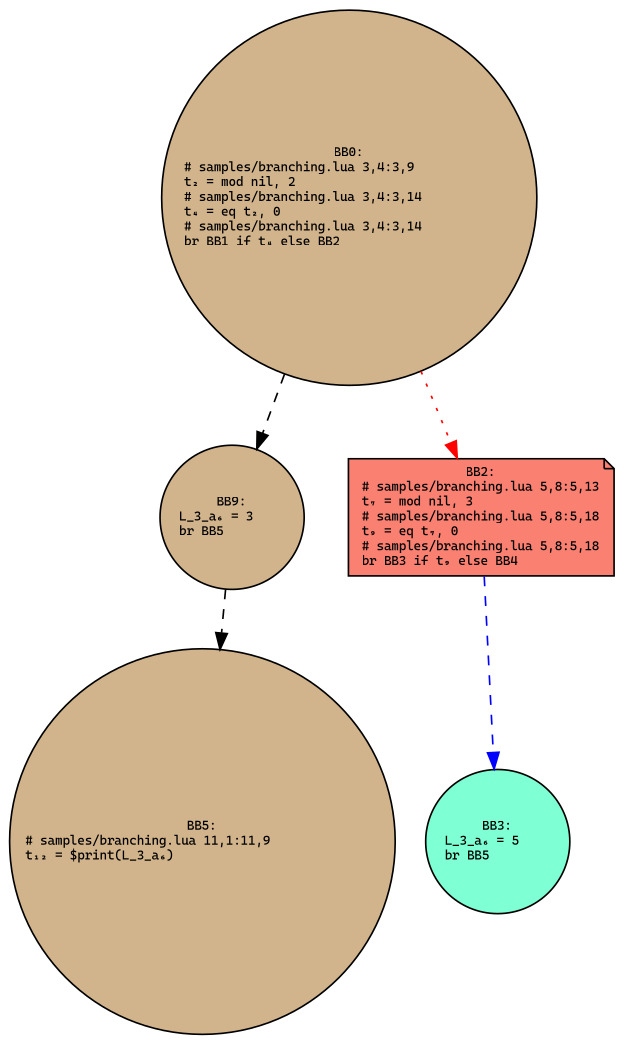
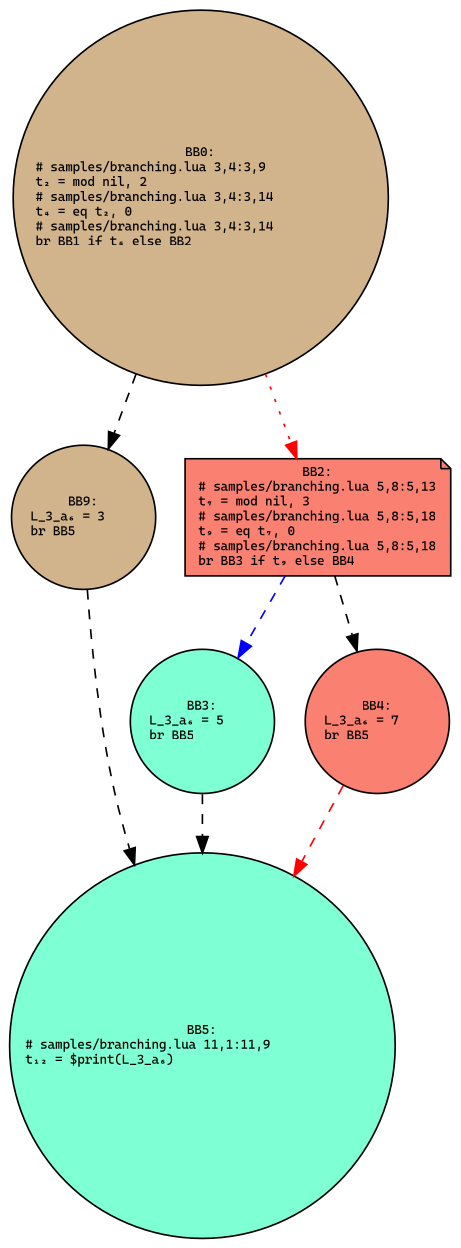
node "BB4: L_3_a₆ = 7 br BB5": added
edge "BB3: L_3_a₆ = 5 br BB5" -> "BB5: # samples/branching.lua 11,1:11,9 t₁₂ = $print(L_3_a₆)": added
node "BB5: # samples/branching.lua 11,1:11,9 t₁₂ = $print(L_3_a₆)": fillcolor tan -> aquamarine
